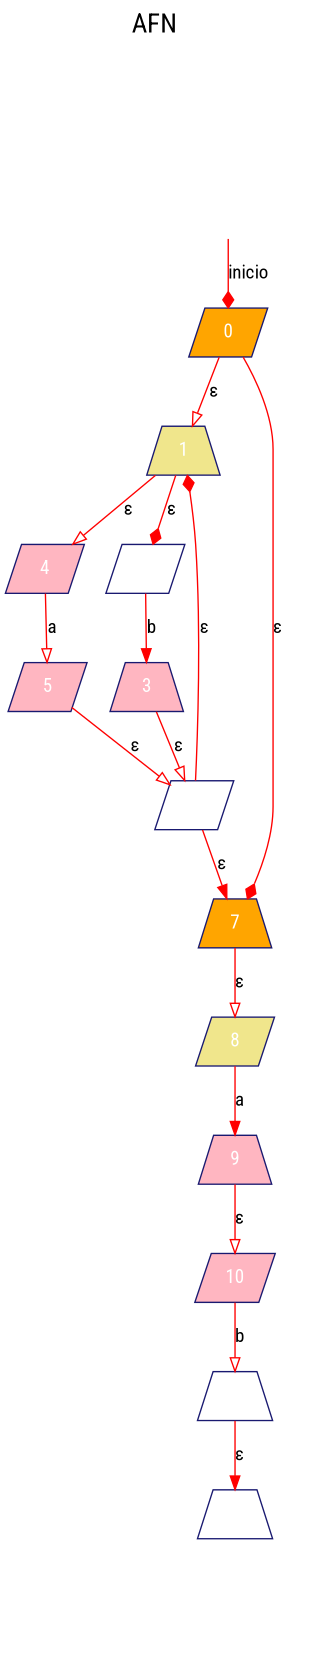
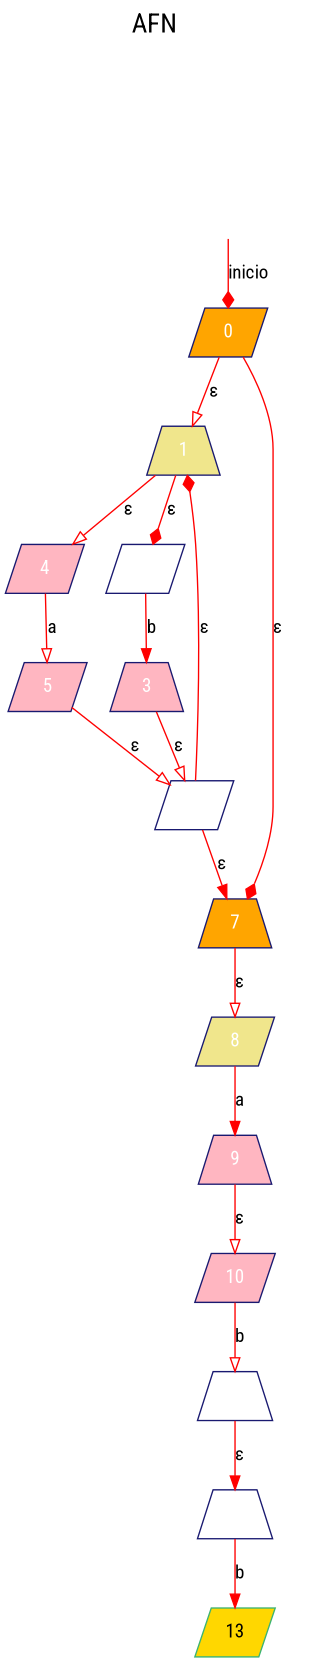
node "13": added
